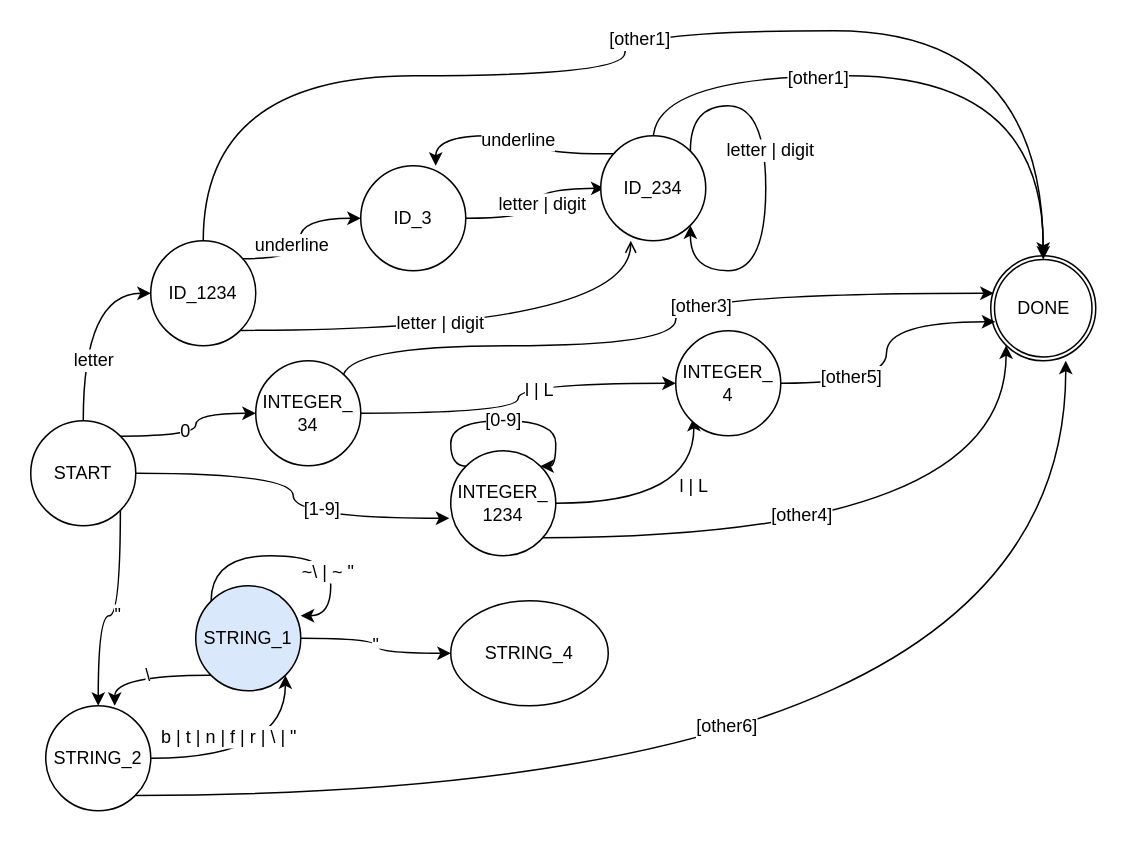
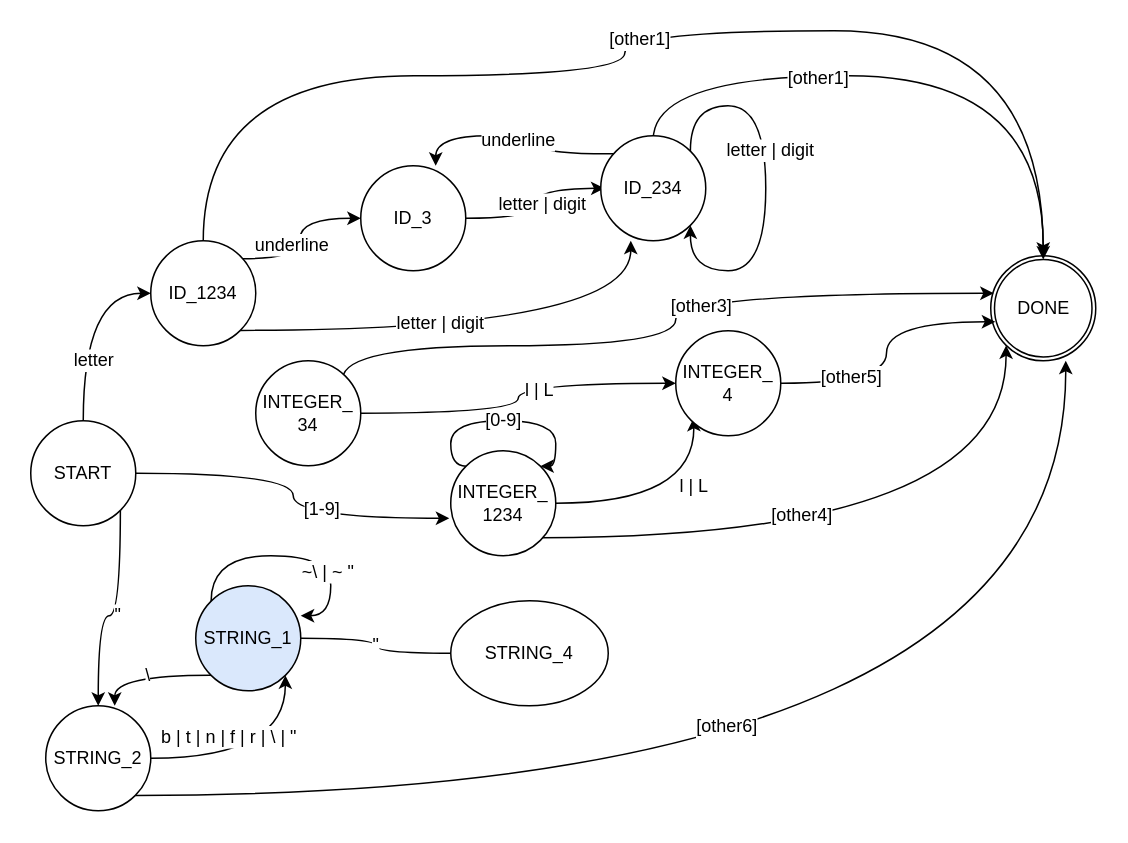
edge "ID_1234" -> "ID_234": arrowhead open -> classic
edge "START" -> "INTEGER_ 34": removed, label "0"
edge "STRING_1" -> "STRING_4": arrowhead classic -> none
